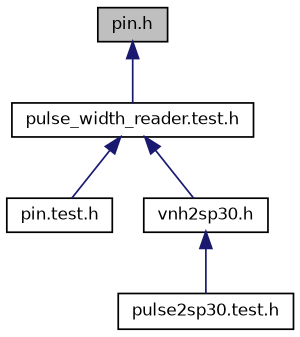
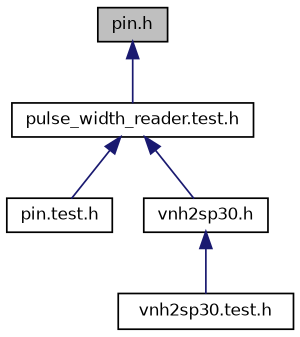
node "pulse2sp30.test.h": label "pulse2sp30.test.h" -> "vnh2sp30.test.h"
